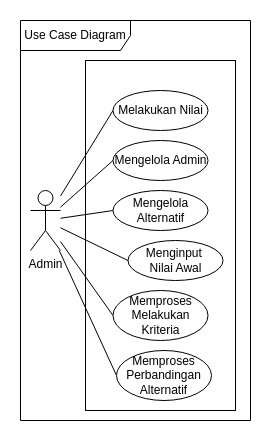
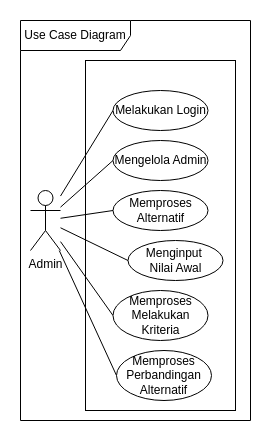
node "Melakukan Nilai": label "Melakukan Nilai" -> "Melakukan Login"
node "Mengelola Alternatif": label "Mengelola Alternatif" -> "Memproses Alternatif"
